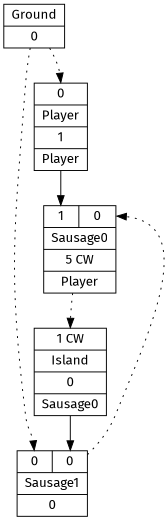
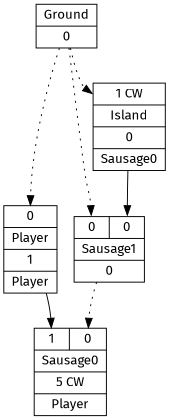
edge "1" -> "1 CW": now "Ground" -> "1 CW"
